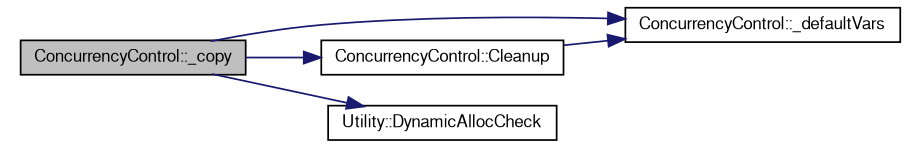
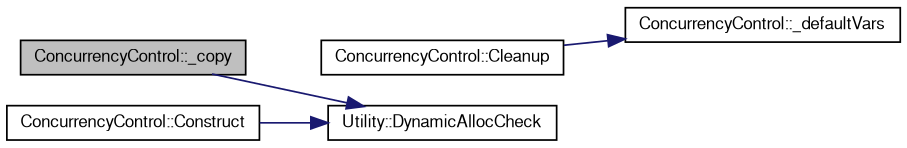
edge "ConcurrencyControl::_copy" -> "ConcurrencyControl::_defaultVars": removed
edge "ConcurrencyControl::_copy" -> "ConcurrencyControl::Cleanup": removed
node "ConcurrencyControl::Construct": added
